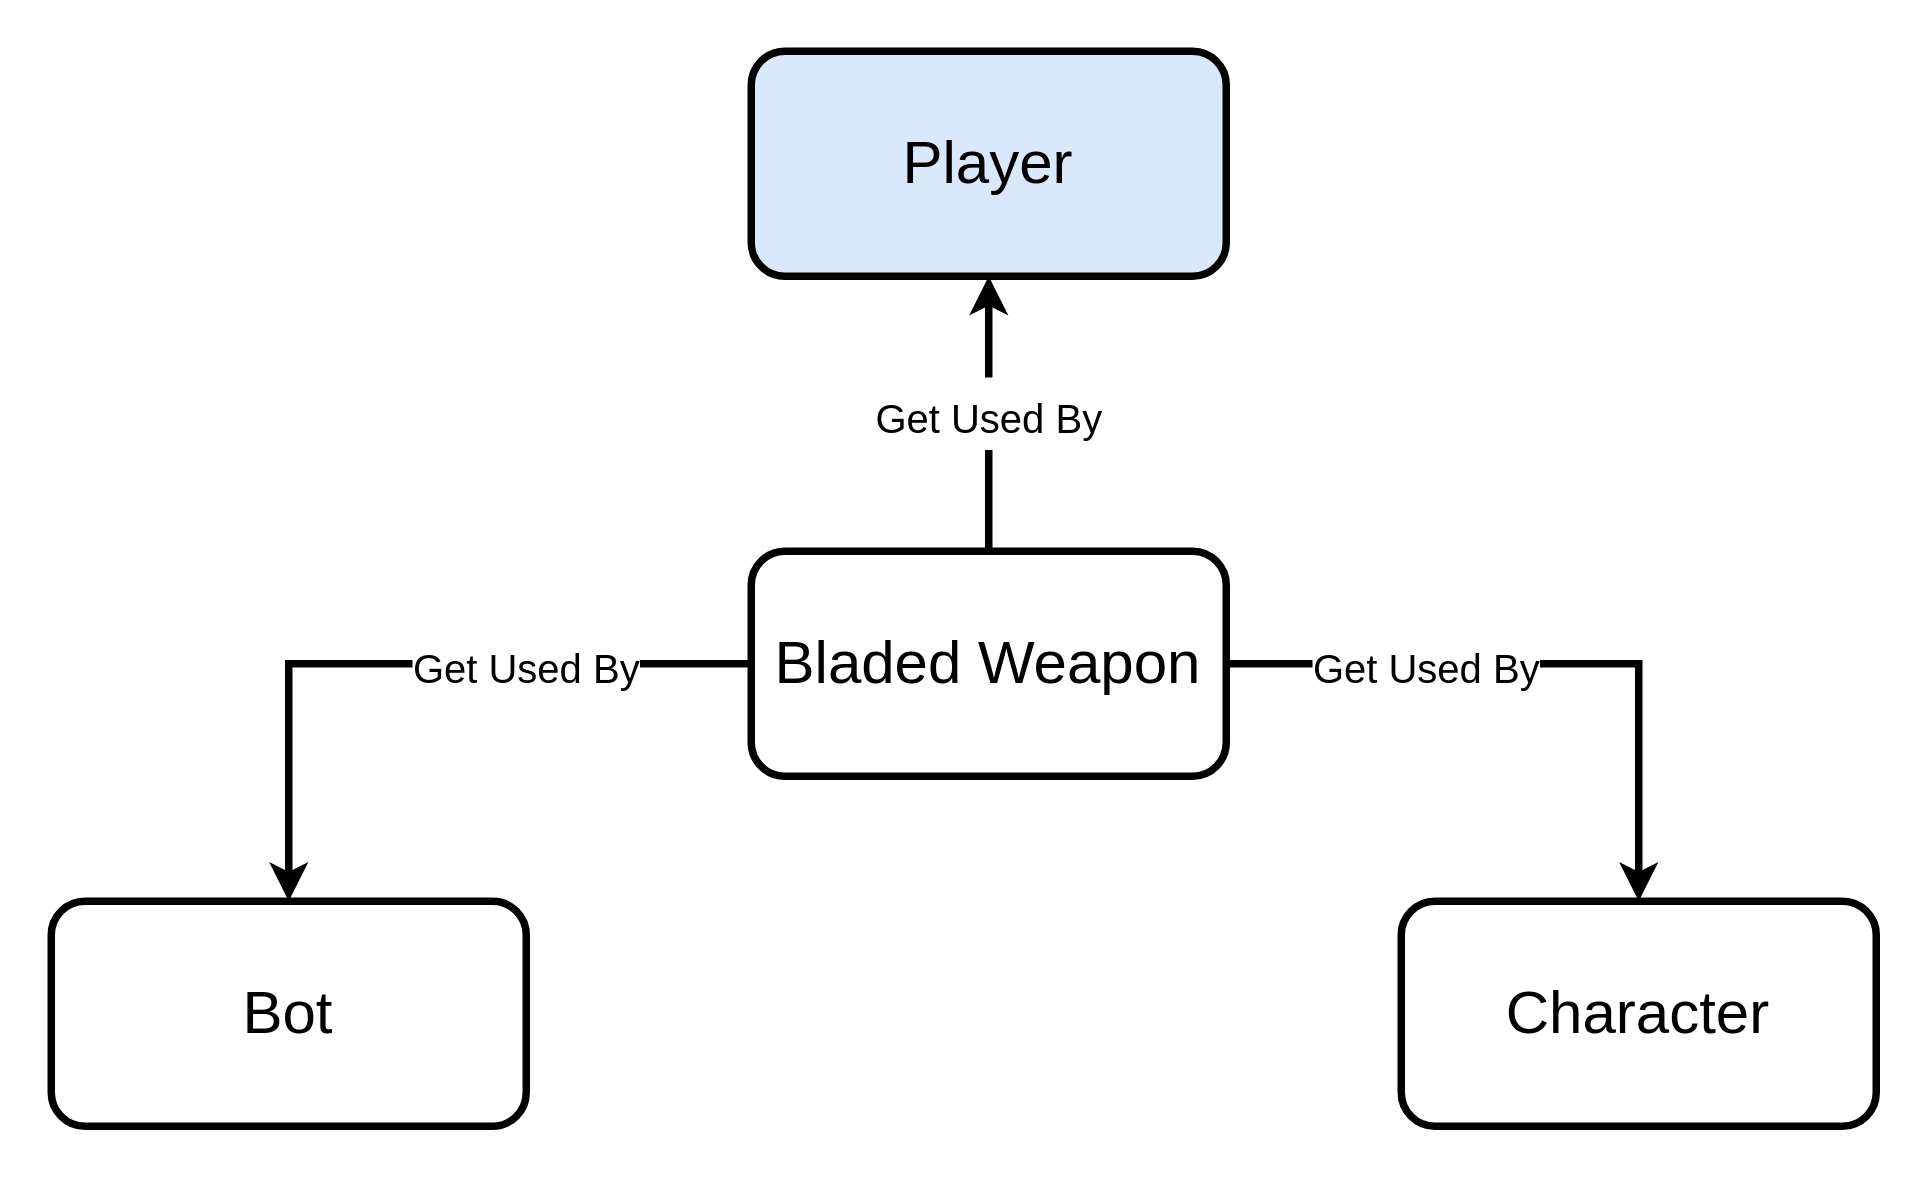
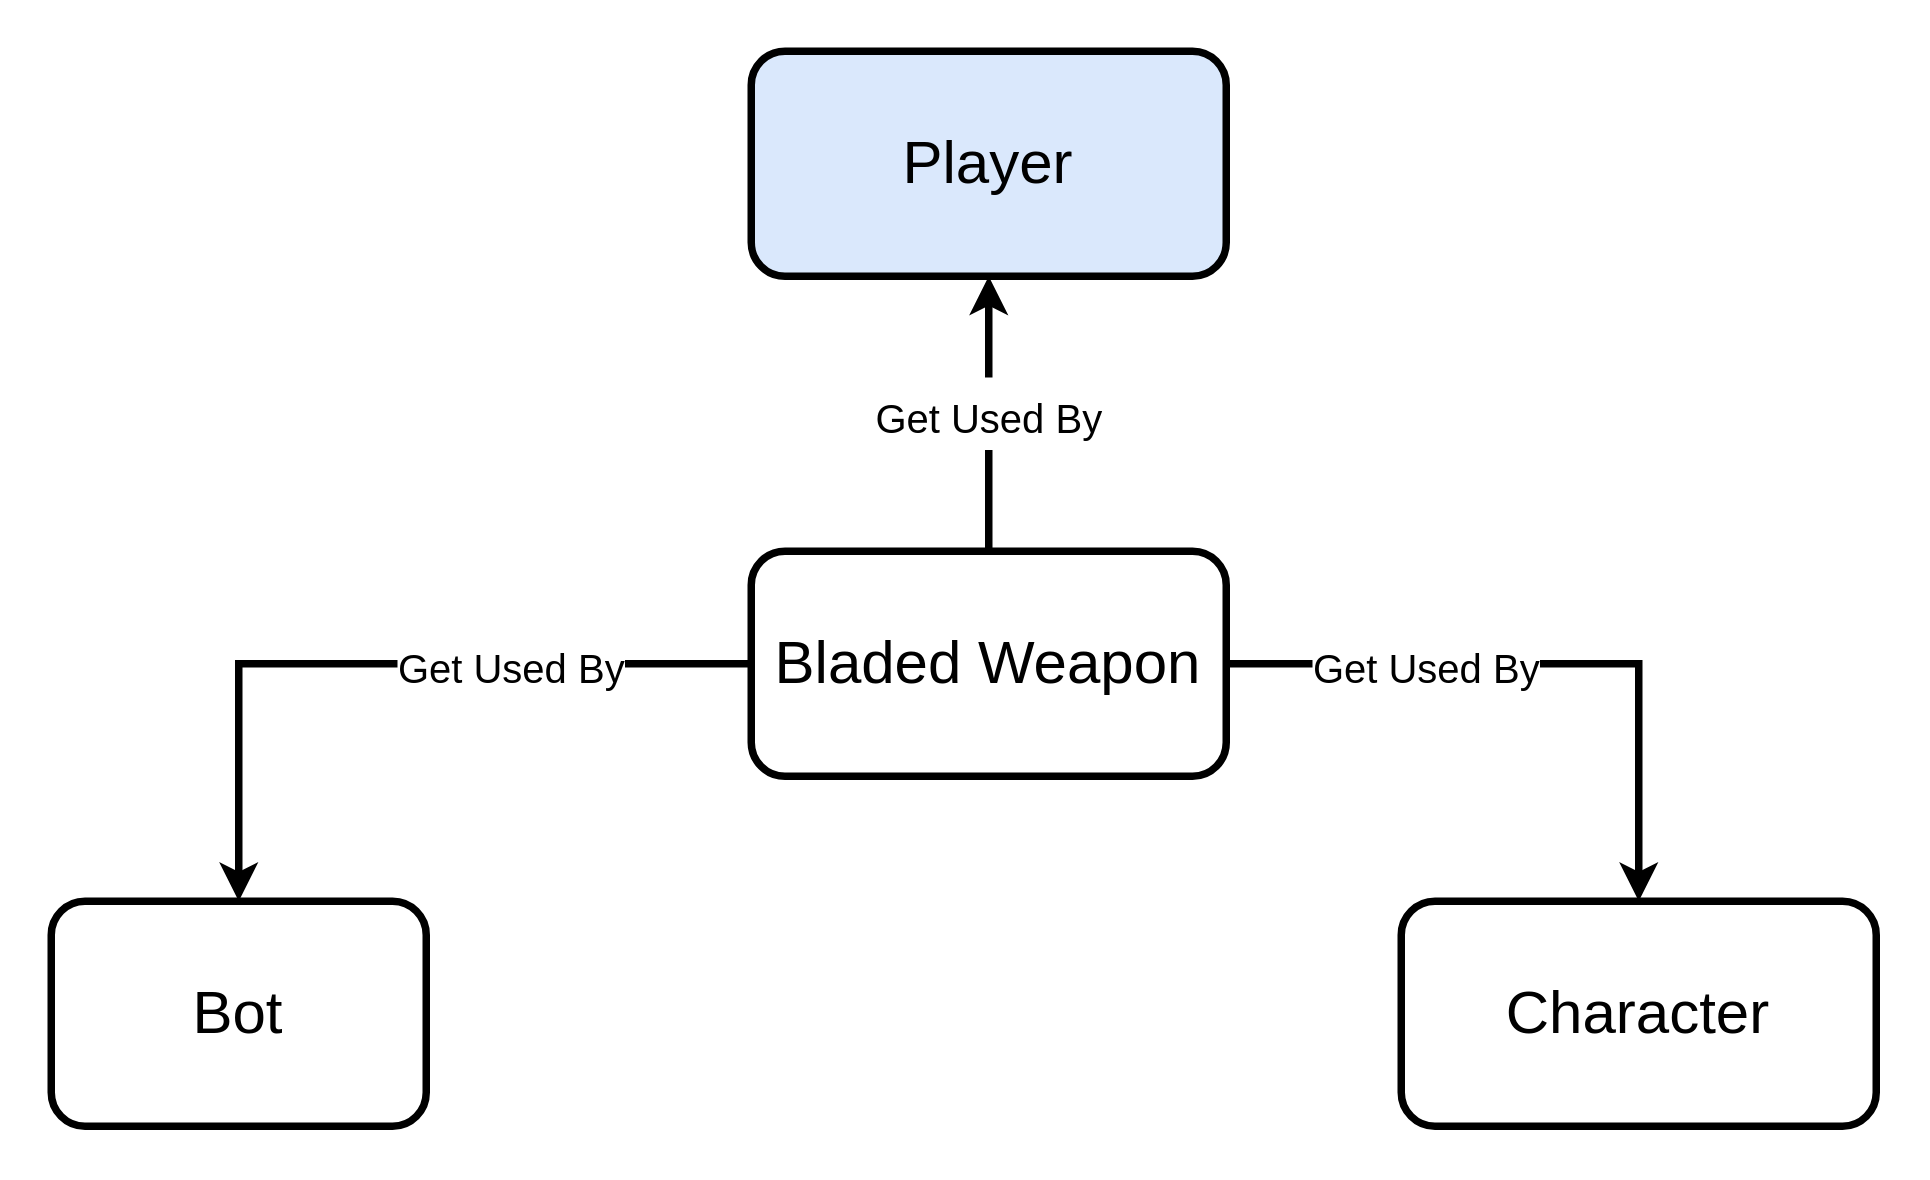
node "Bot": size 475x225 -> 375x225
